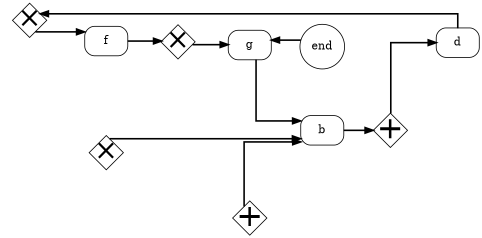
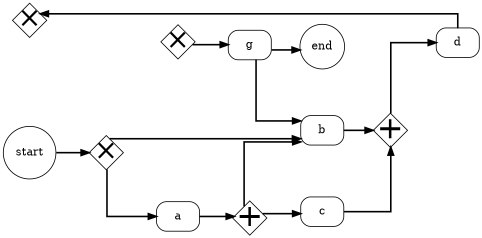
edge "end" -> "g": reversed
node "f": removed
node "start": added
node "c": added
node "a": added
